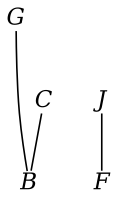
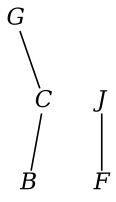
edge "G" -- "B": now "G" -- "C"
